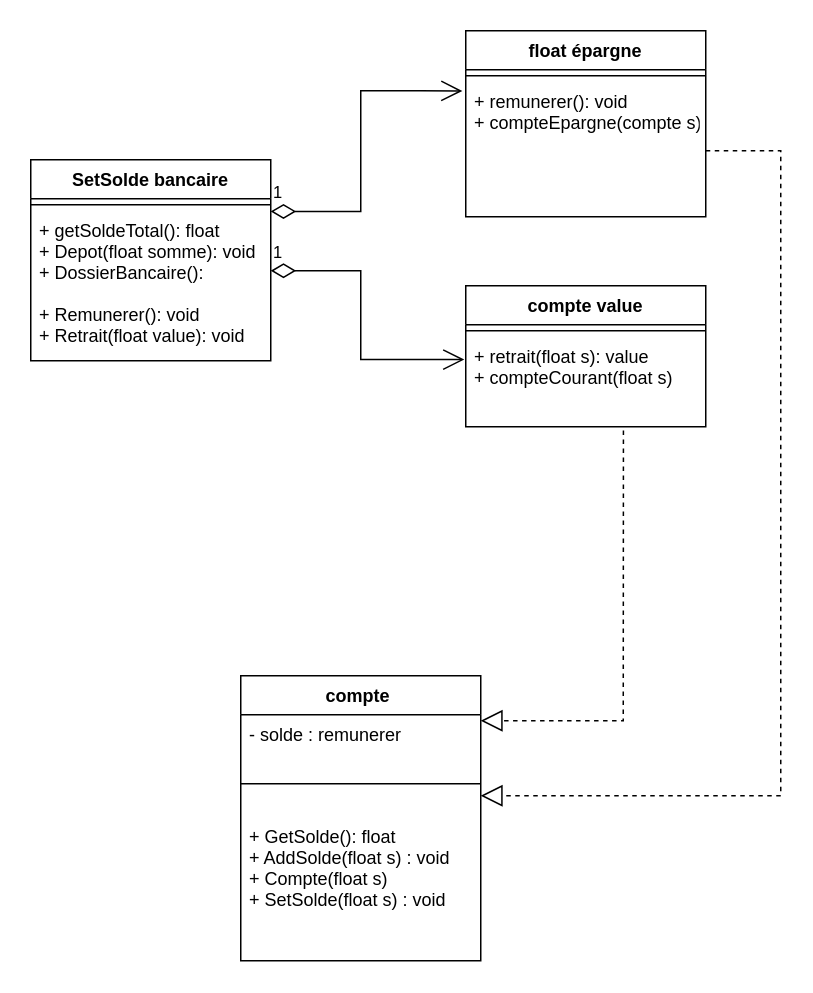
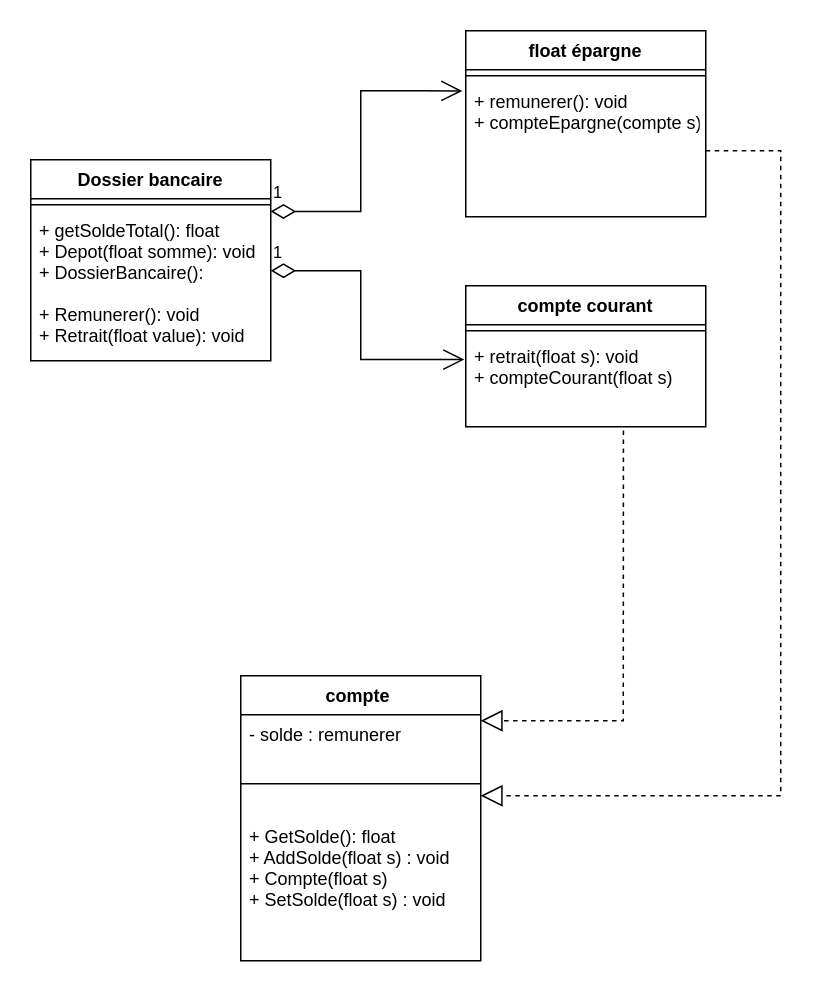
node "SetSolde bancaire": label "SetSolde bancaire" -> "Dossier bancaire"
node "compte value": label "compte value" -> "compte courant"
node "+ retrait(float s): value + compteCourant(float s)": label "+ retrait(float s): value + compteCourant(float s)" -> "+ retrait(float s): void + compteCourant(float s)"
